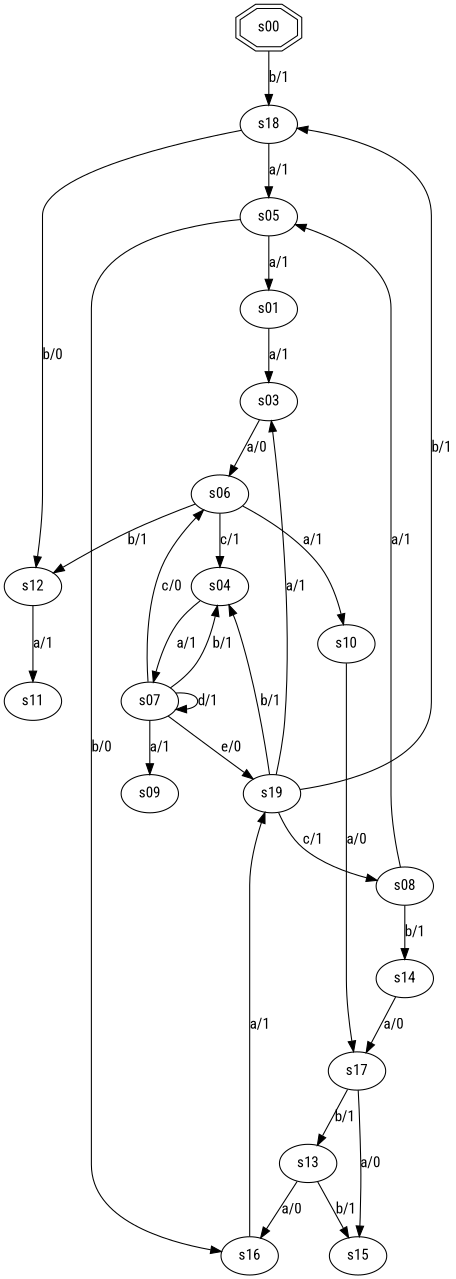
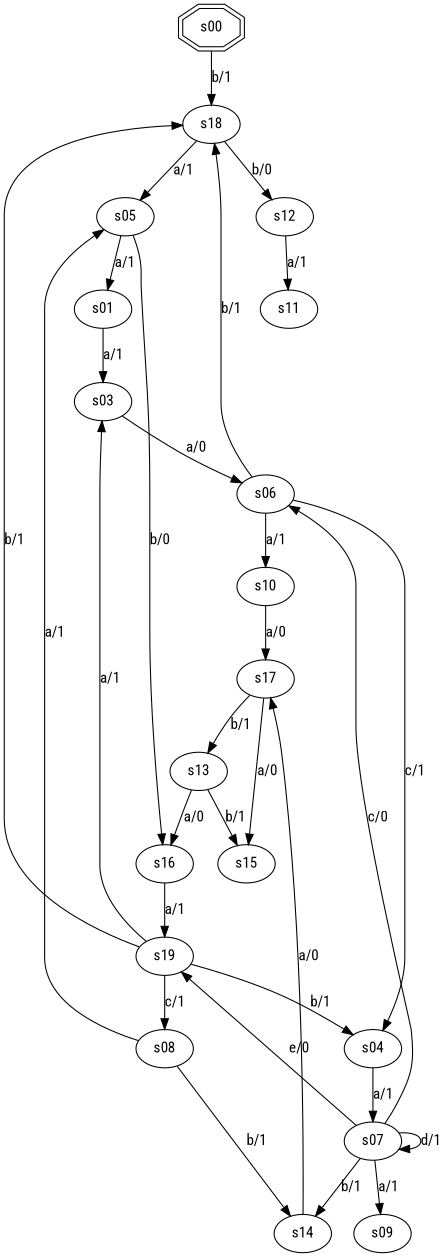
edge "s06" -> "s12": now "s06" -> "s18"
edge "s07" -> "s04": now "s07" -> "s14"
